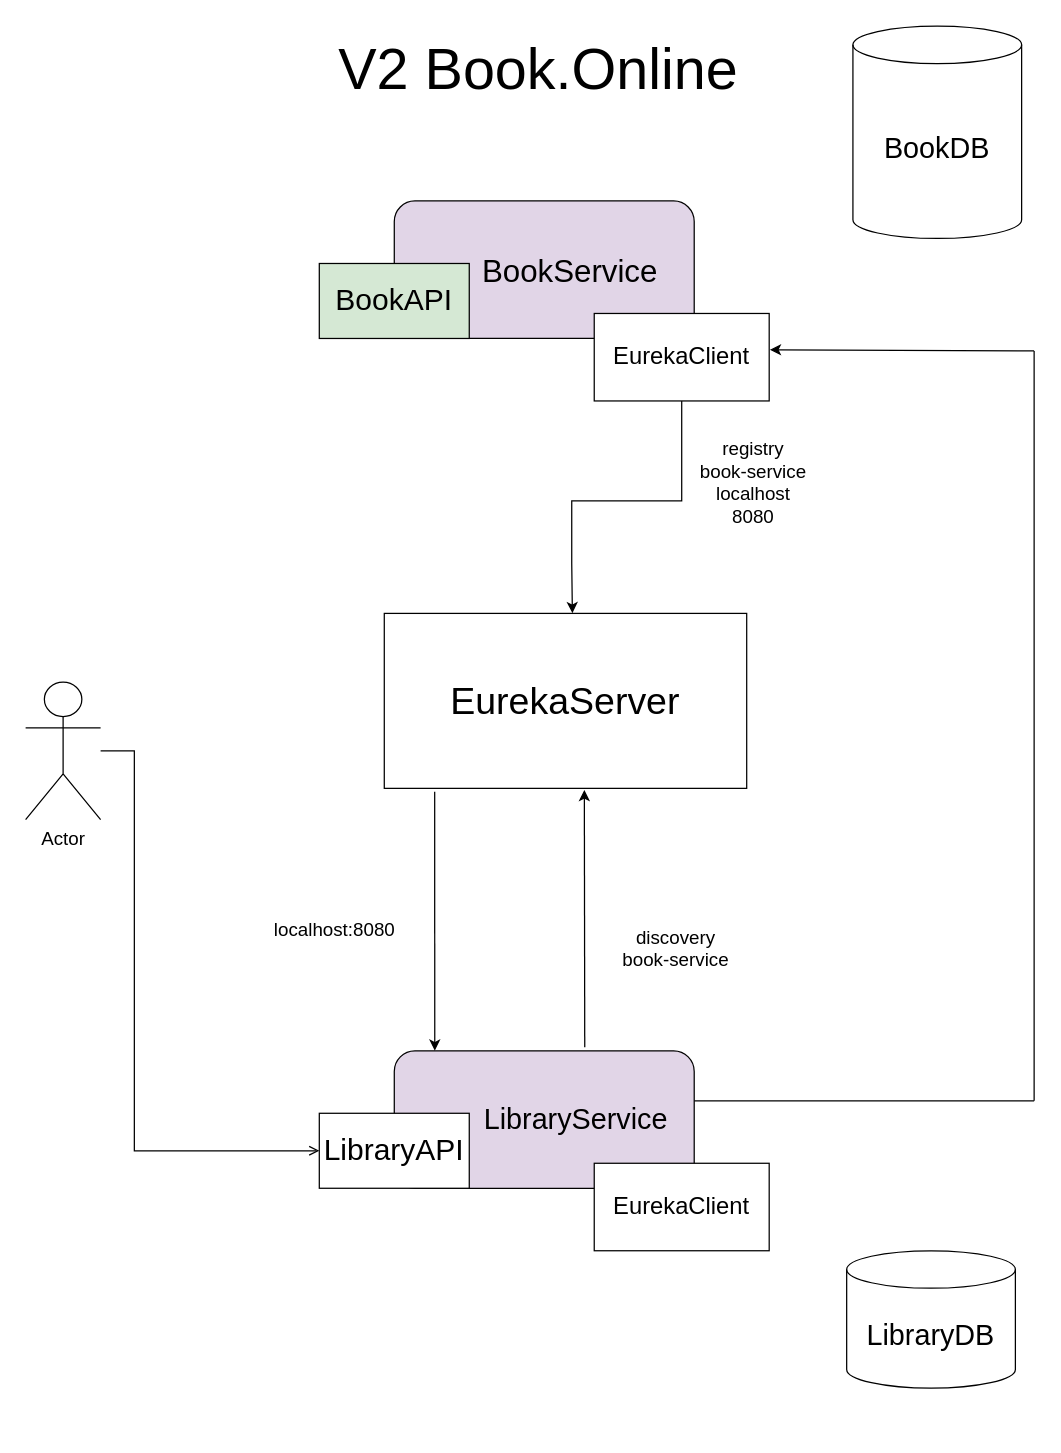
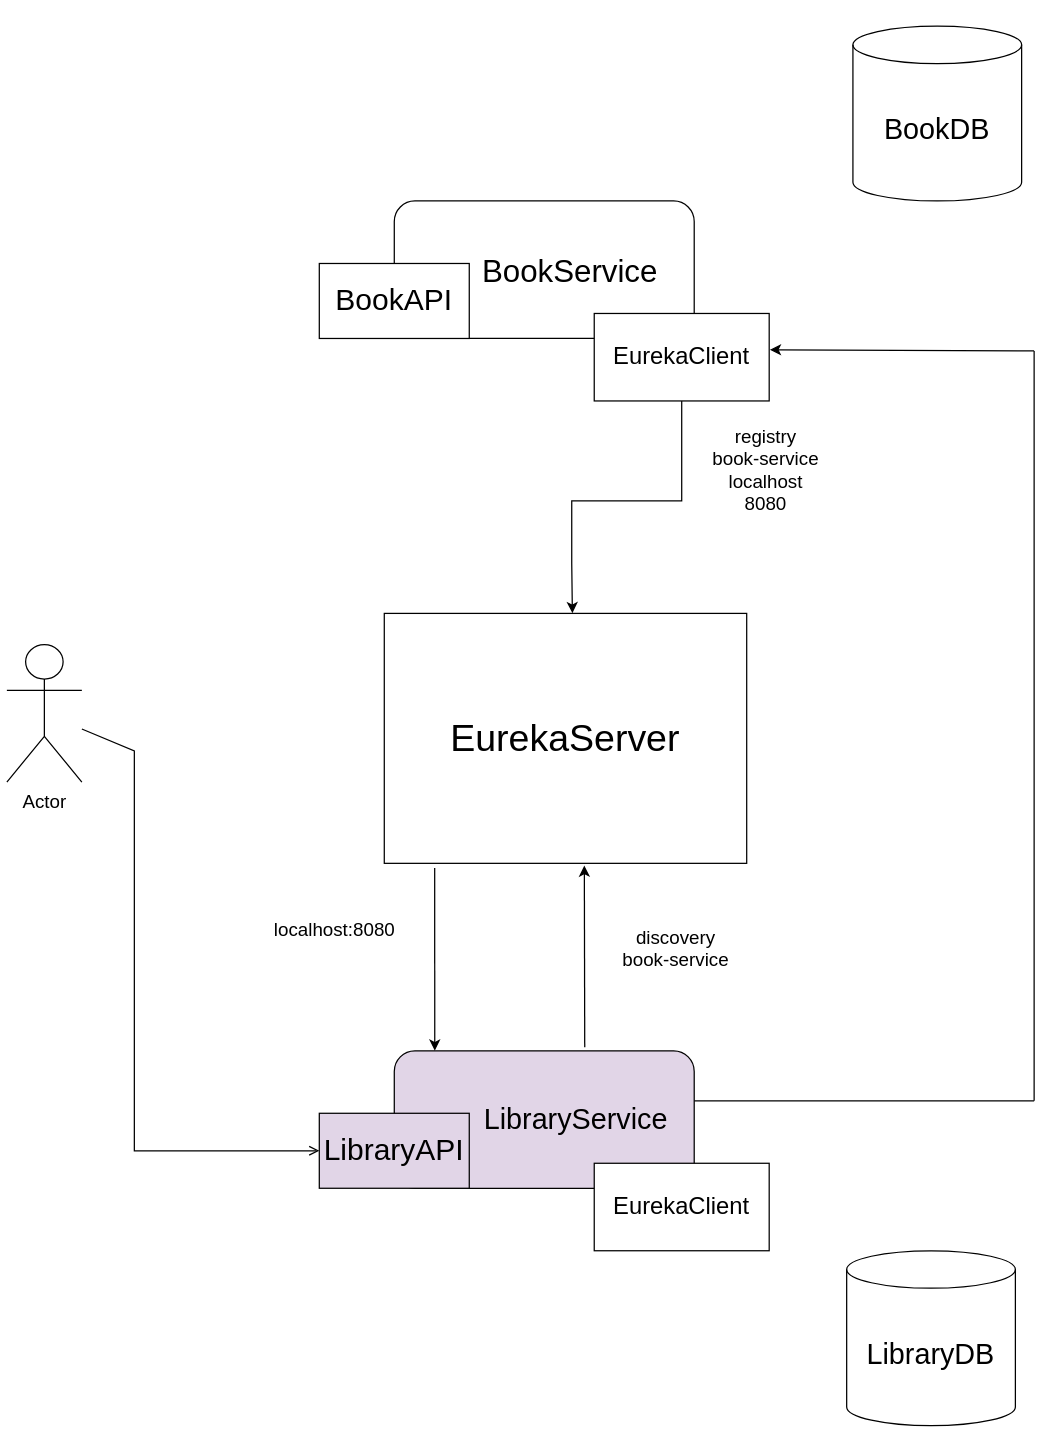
node "V2 Book.Online": removed
node "BookDB": size 169x213 -> 169x175
node "BookService": fillcolor #e1d5e7 -> #ffffff
node "BookAPI": fillcolor #d5e8d4 -> #ffffff
node "registry book-service localhost 8080": moved (753, 482) -> (766, 469)
node "EurekaServer": size 363x175 -> 363x250
node "Actor": moved (63, 751) -> (44, 713)
node "LibraryAPI": fillcolor #ffffff -> #e1d5e7
node "LibraryDB": size 169x138 -> 169x175
